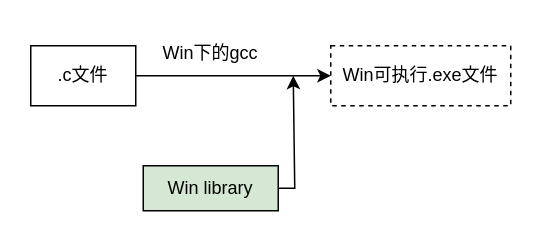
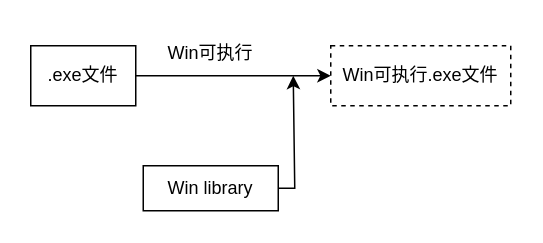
node "Win下的gcc": label "Win下的gcc" -> "Win可执行"
node ".c文件": label ".c文件" -> ".exe文件"
node "Win library": fillcolor #d5e8d4 -> #ffffff
